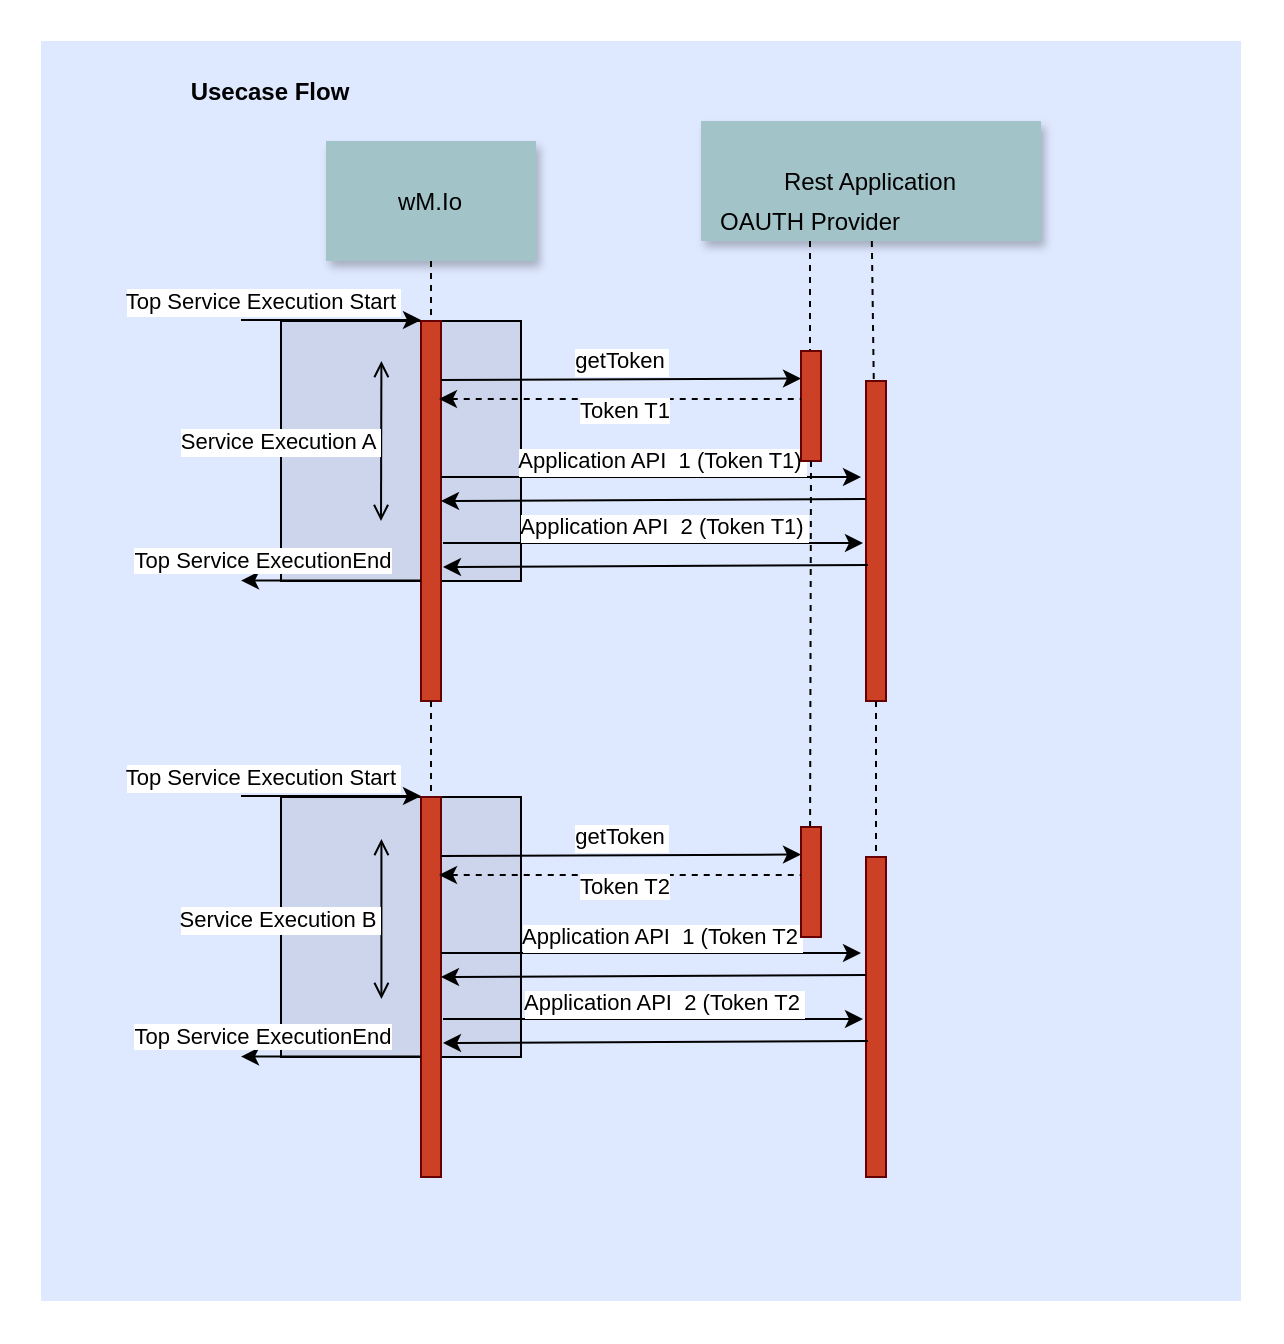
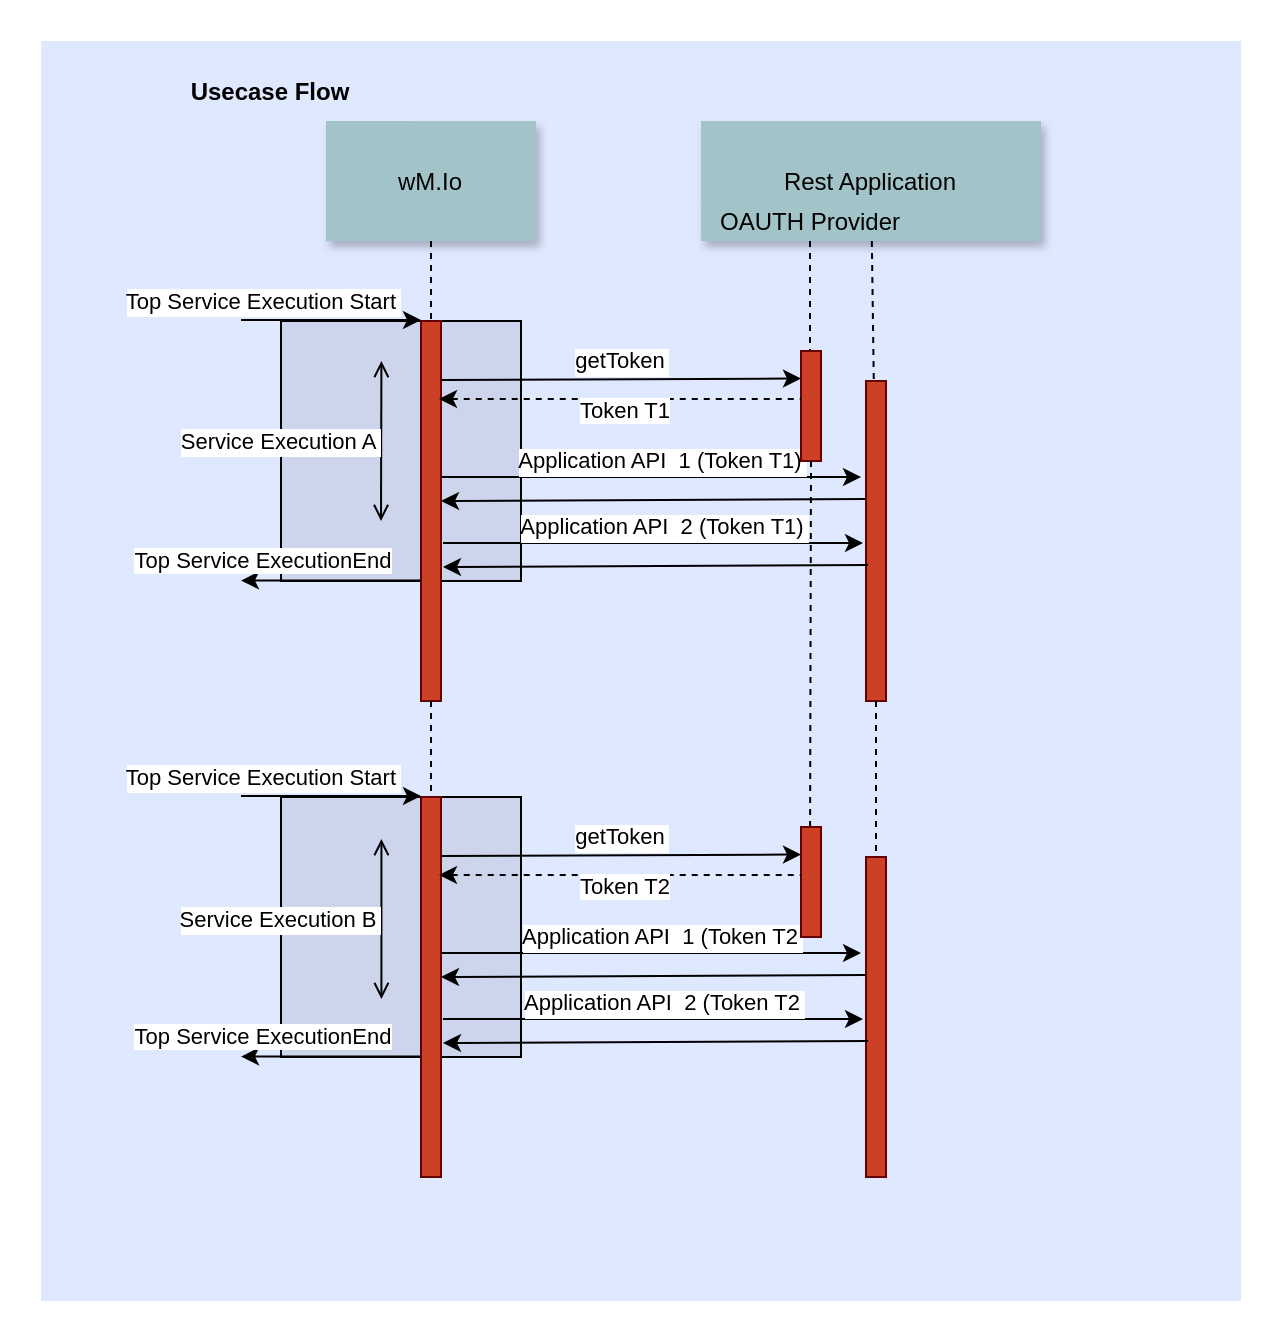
node "wM.Io": moved (431, 201) -> (431, 181)
